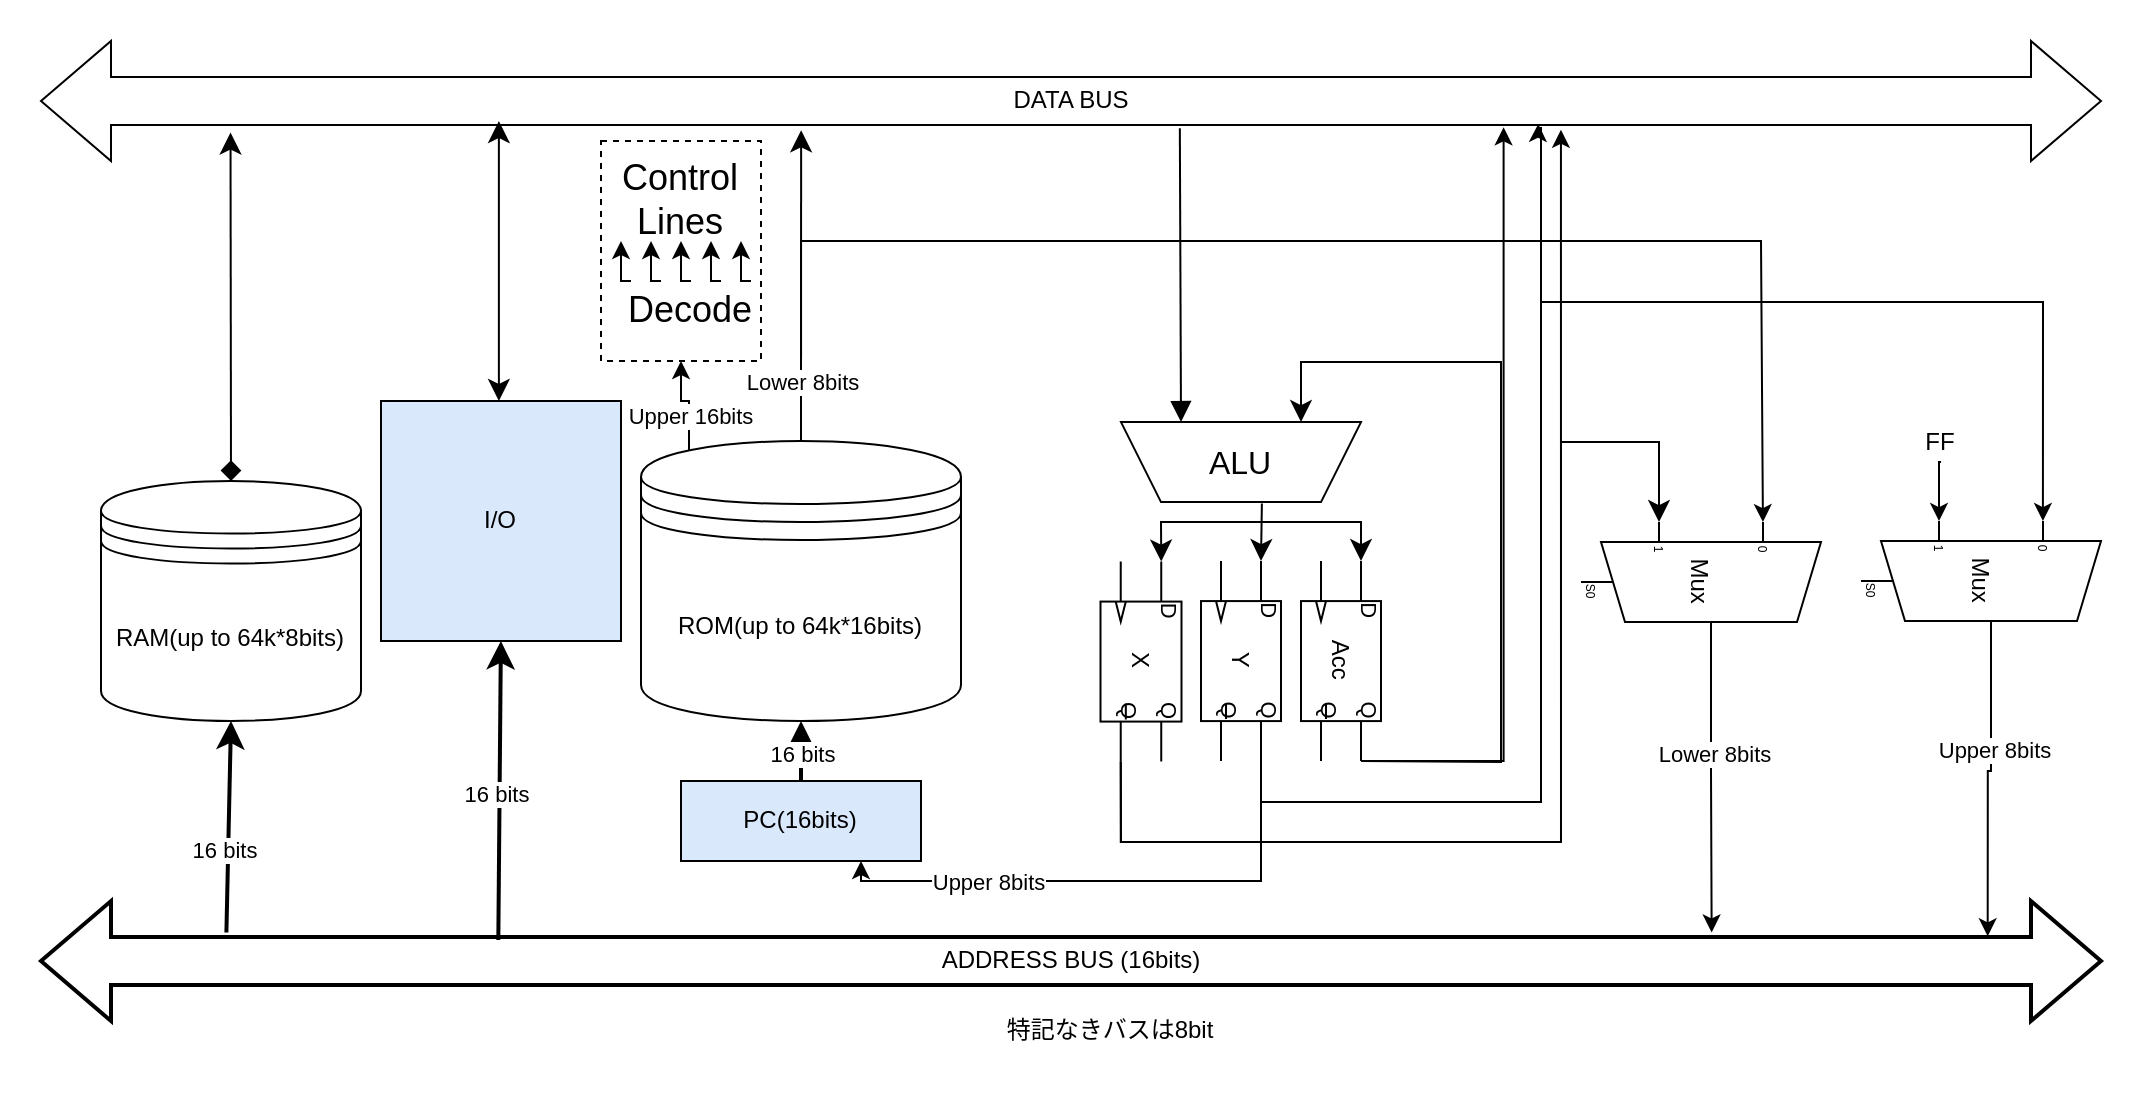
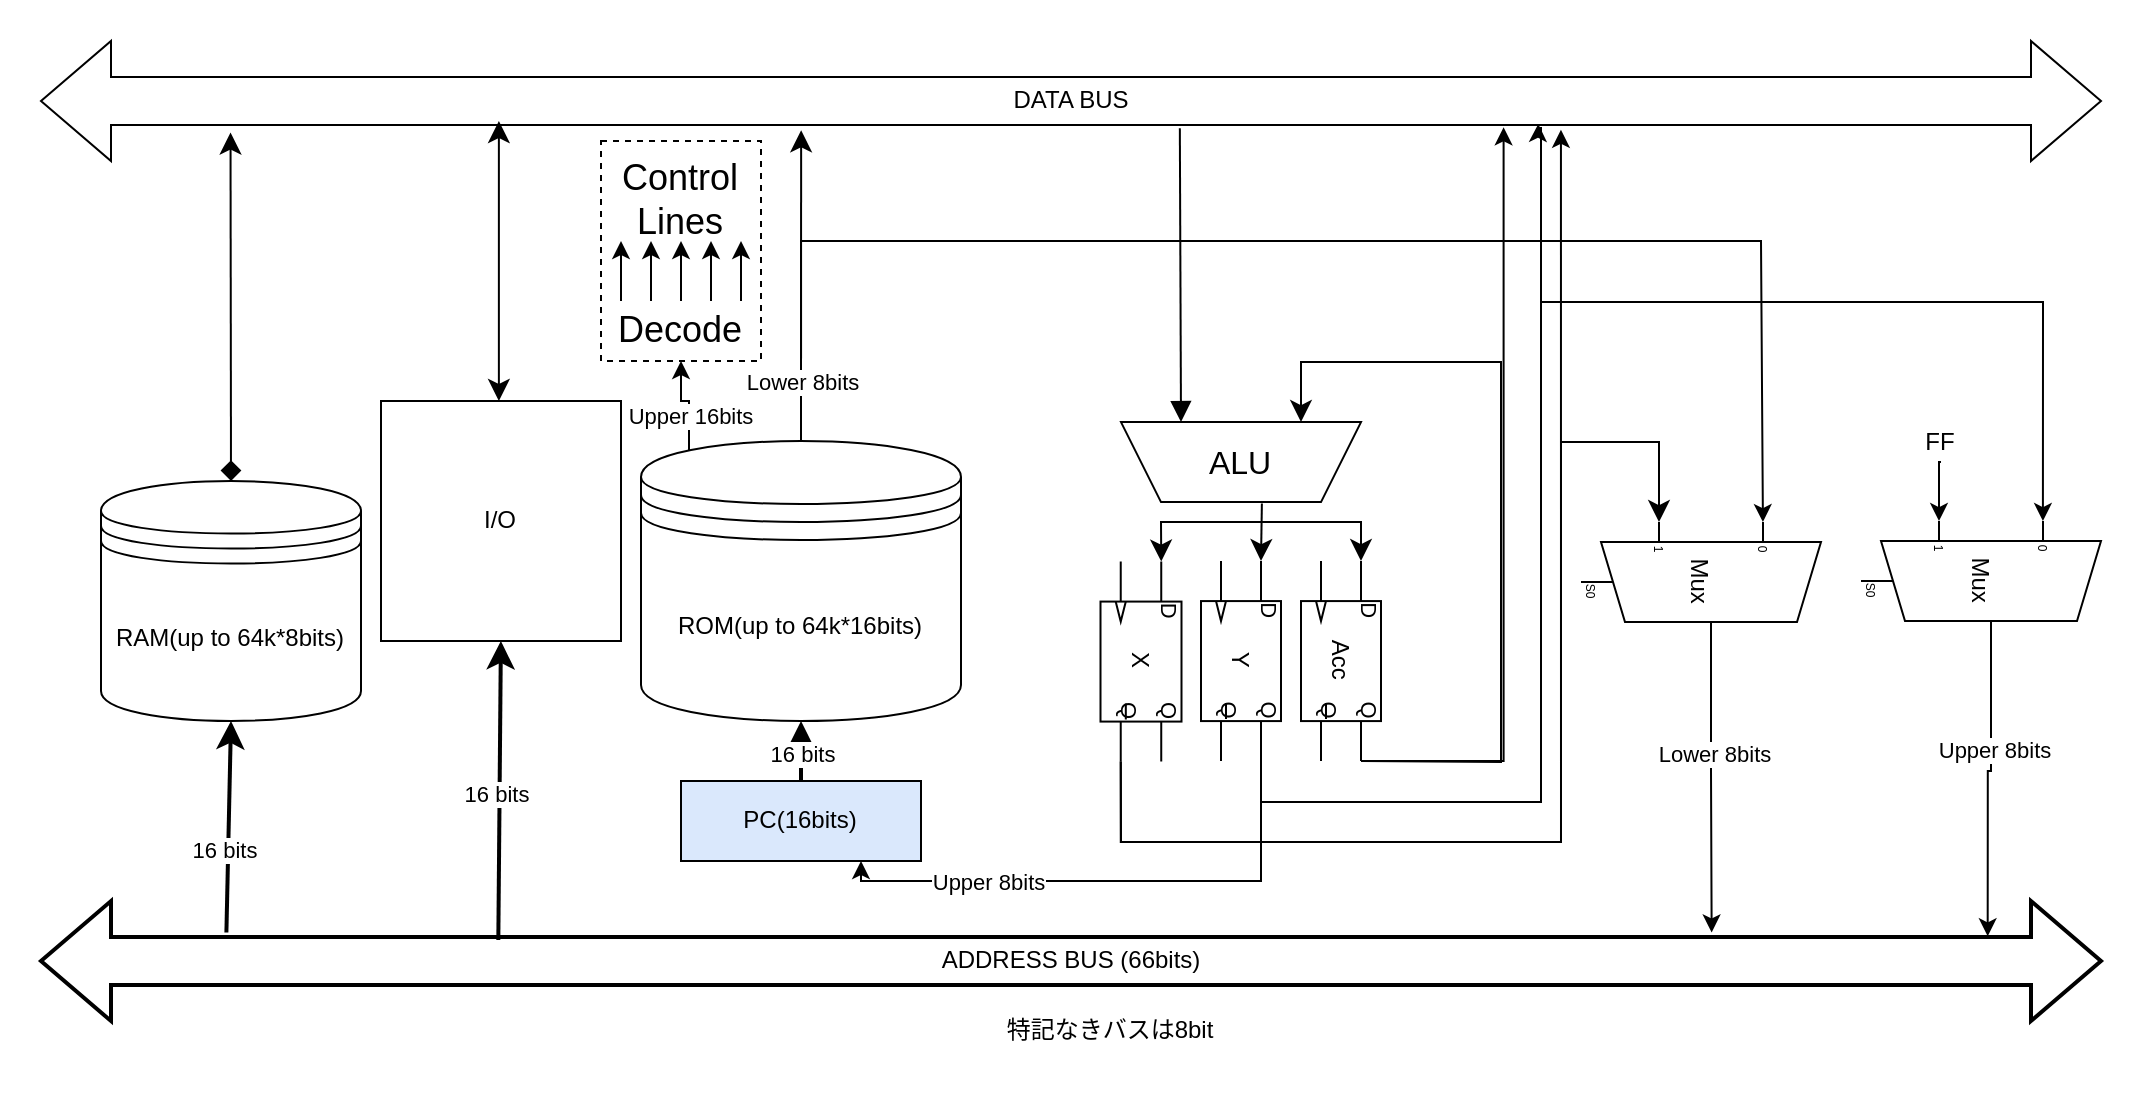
node "Decode": moved (691, 311) -> (681, 331)
node "I/O": fillcolor #dae8fc -> #ffffff
node "ADDRESS BUS (16bits)": label "ADDRESS BUS (16bits)" -> "ADDRESS BUS (66bits)"
